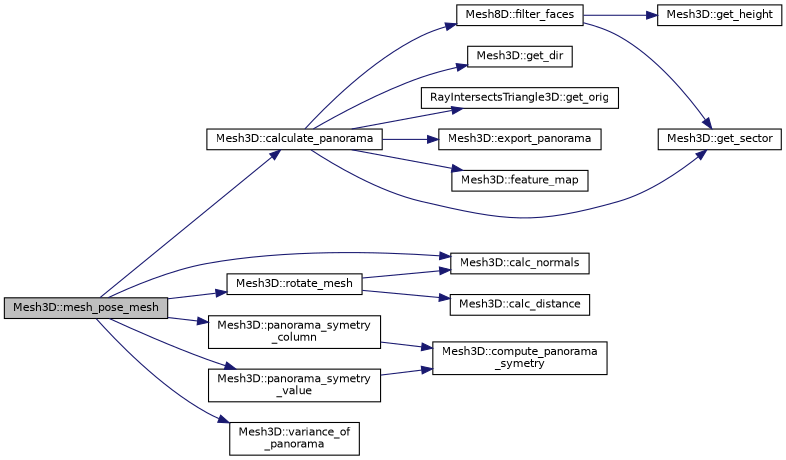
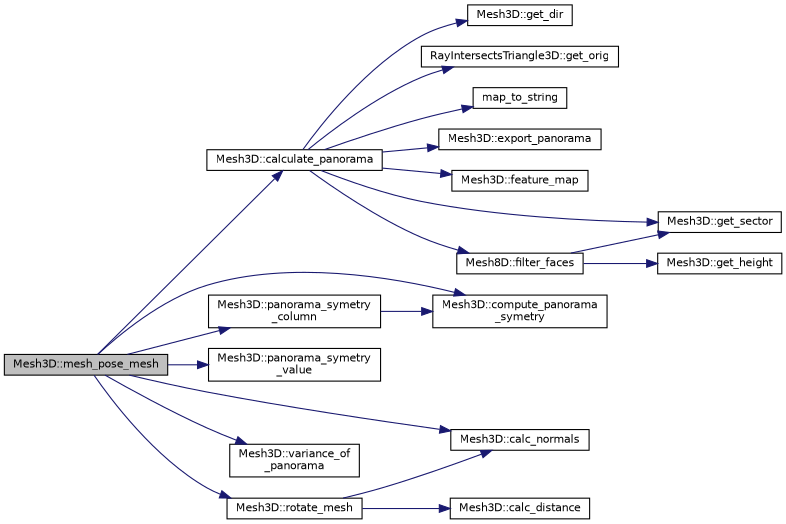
node "map_to_string": added
edge "Mesh3D::panorama_symetry _value" -> "Mesh3D::compute_panorama _symetry": now "Mesh3D::mesh_pose_mesh" -> "Mesh3D::compute_panorama _symetry"
